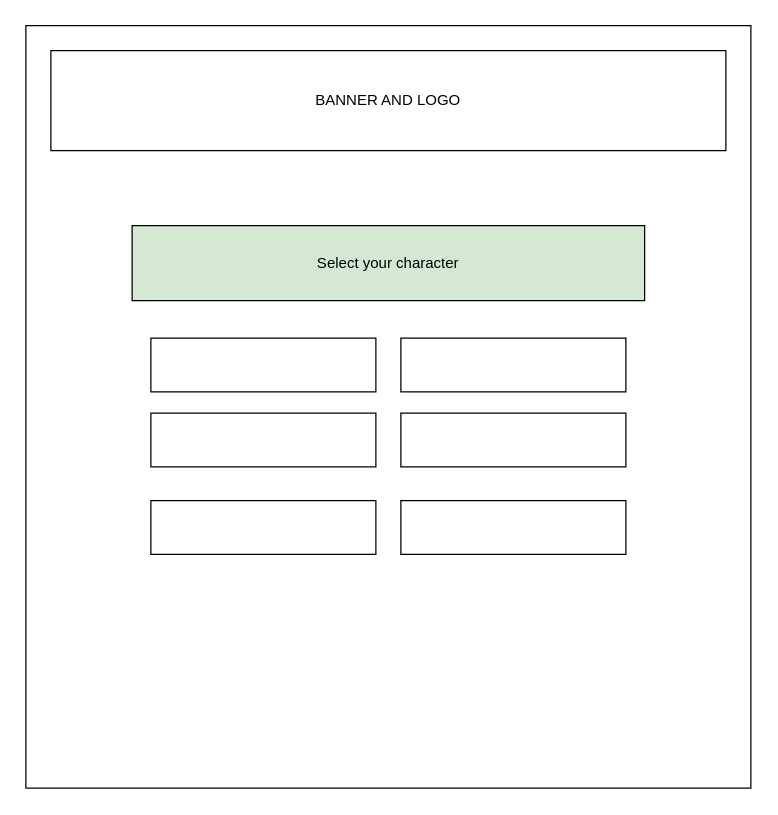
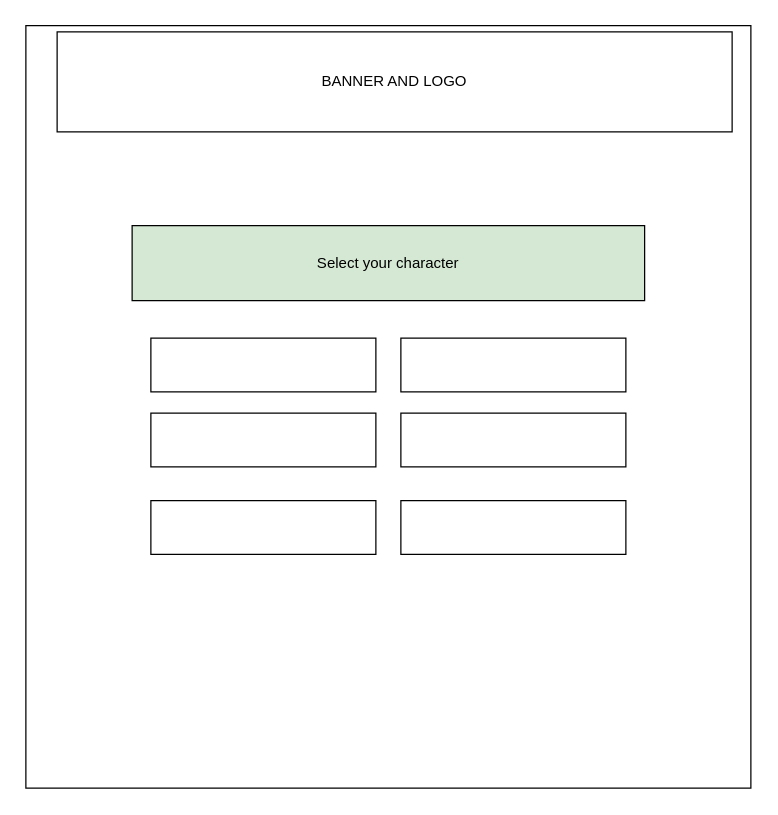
node "BANNER AND LOGO": moved (388, 101) -> (394, 82)
